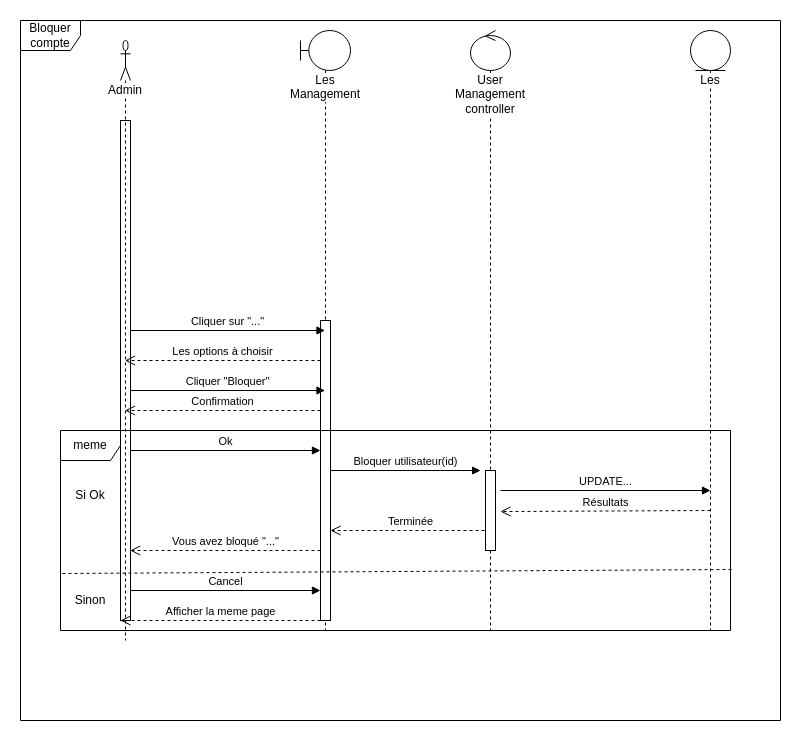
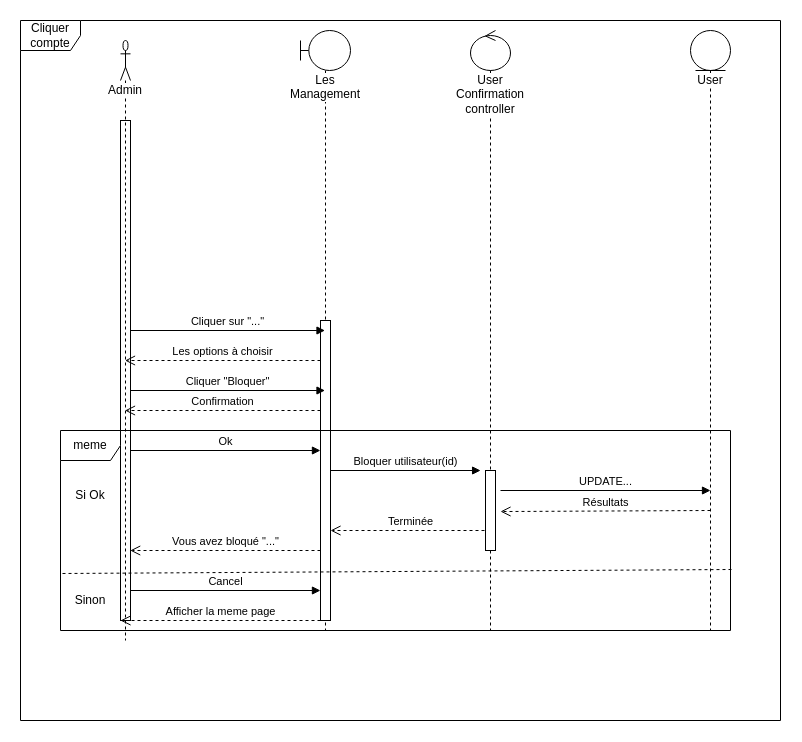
node "Bloquer compte": label "Bloquer compte" -> "Cliquer compte"
node "Les": label "Les" -> "User"
node "User Management controller": label "User Management controller" -> "User Confirmation controller"
